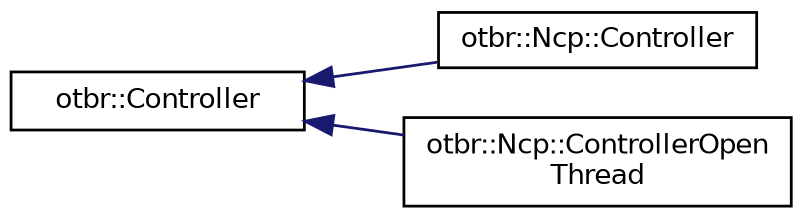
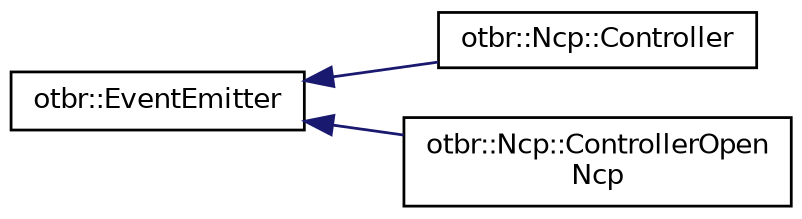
node "otbr::Controller": label "otbr::Controller" -> "otbr::EventEmitter"
node "otbr::Ncp::ControllerOpen Thread": label "otbr::Ncp::ControllerOpen Thread" -> "otbr::Ncp::ControllerOpen Ncp"
